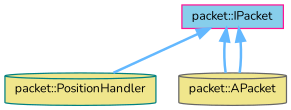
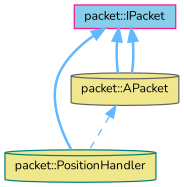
edge "packet::PositionHandler" -> "packet::APacket": added
